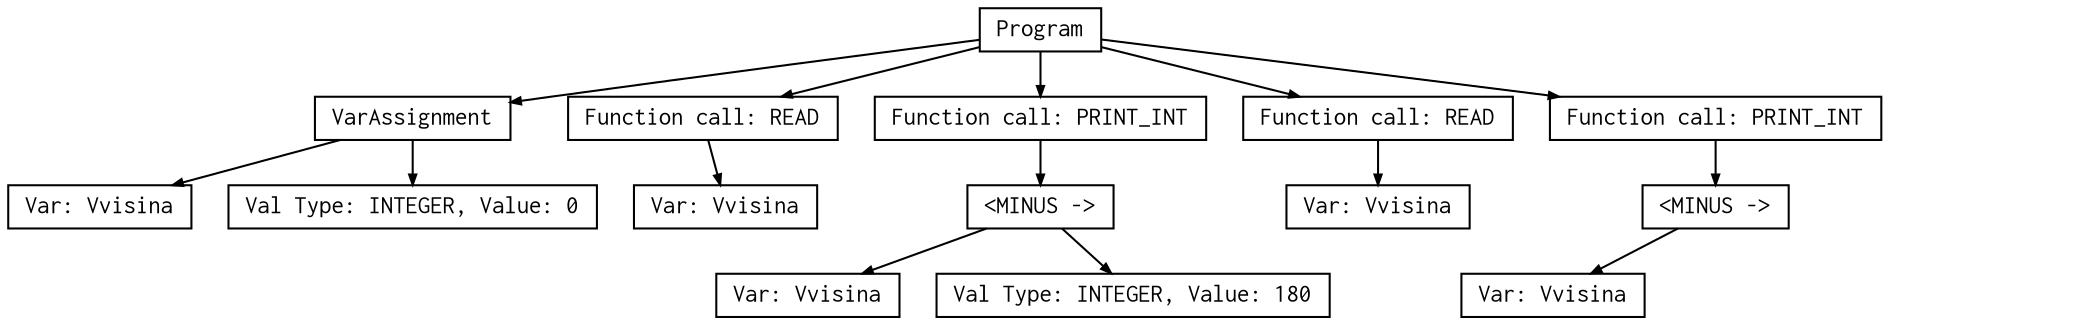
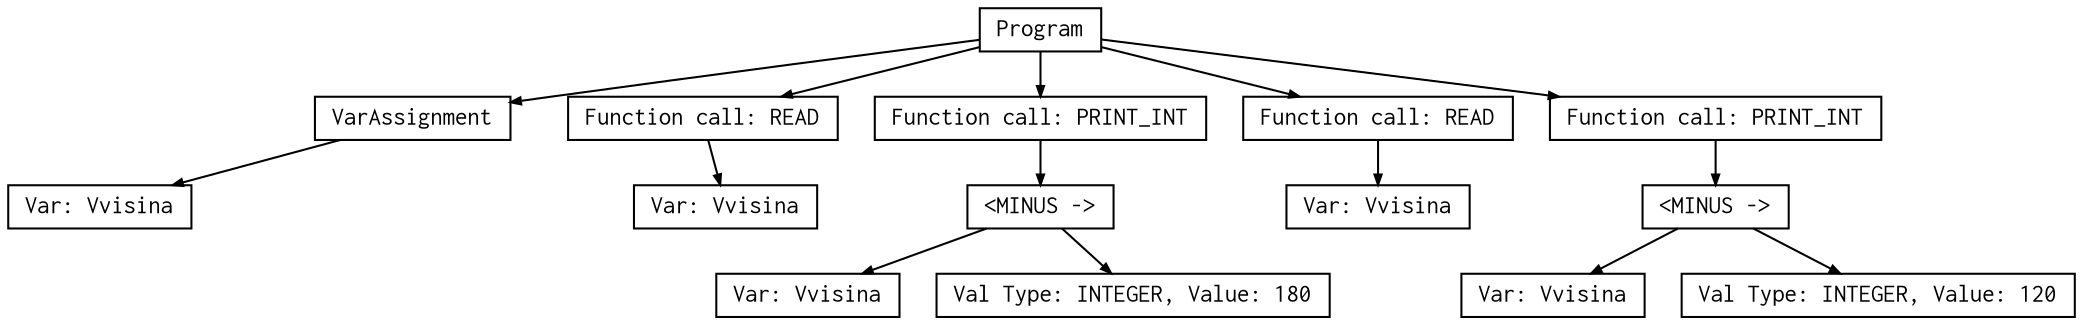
node "Val Type: INTEGER, Value: 0": removed
node "Val Type: INTEGER, Value: 120": added
